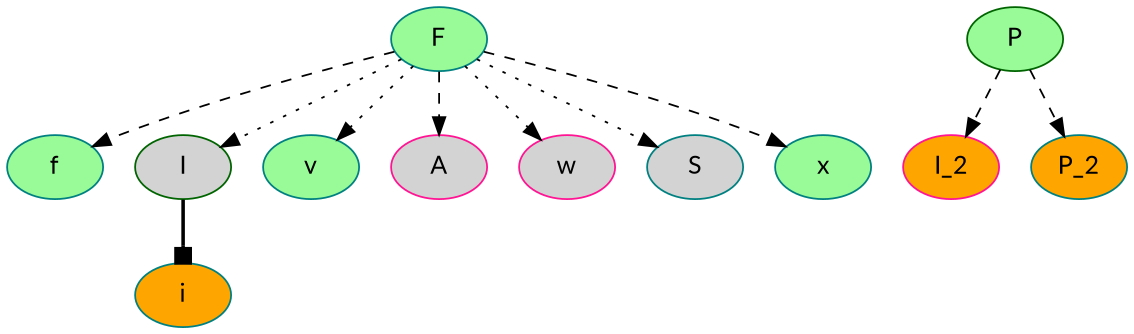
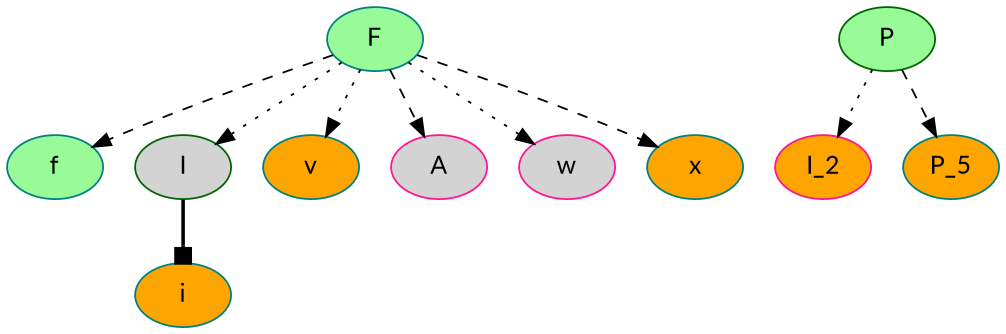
edge "P" -> "I_2": style dashed -> dotted
node "v": fillcolor palegreen -> orange
node "S": removed
node "x": fillcolor palegreen -> orange
node "P_2": label "P_2" -> "P_5"
